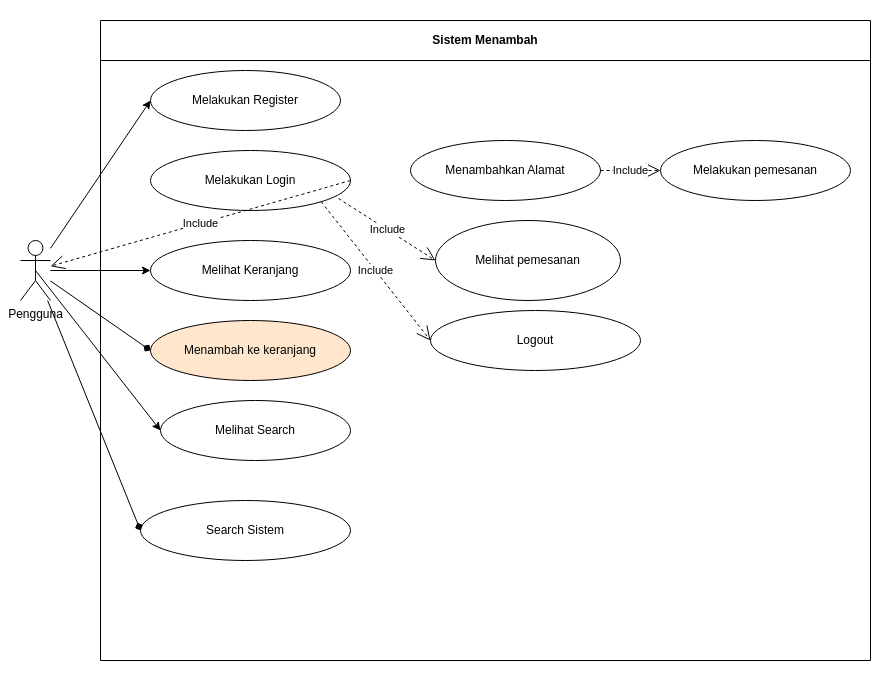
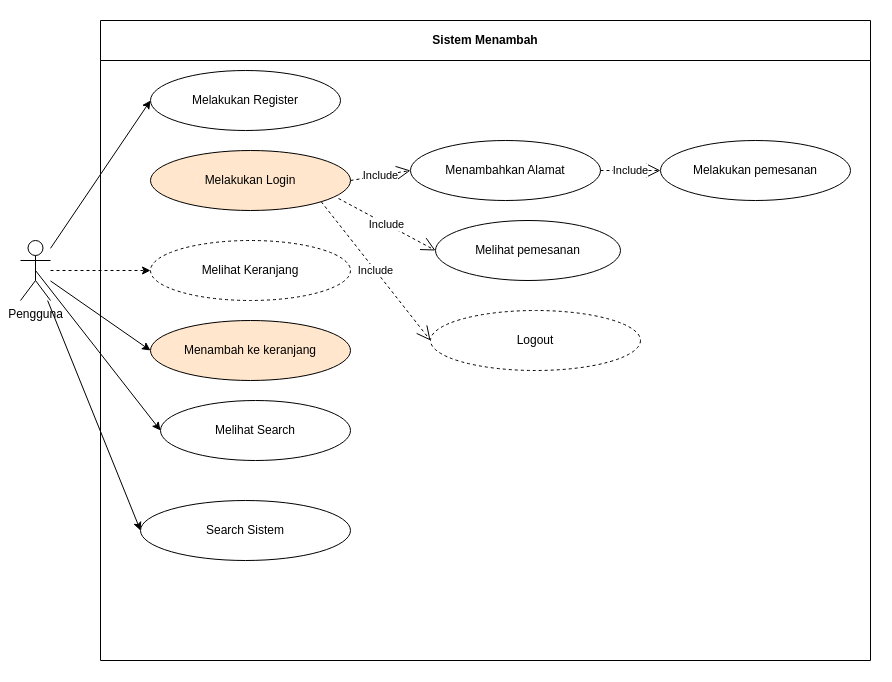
node "Melakukan Login": fillcolor #ffffff -> #ffe6cc
edge "Melakukan Login" -> "Pengguna": now "Melakukan Login" -> "Menambahkan Alamat"
node "Melihat pemesanan": size 185x80 -> 185x60
edge "Pengguna" -> "Melihat Keranjang": style solid -> dashed
node "Melihat Keranjang": style solid -> dashed
node "Logout": style solid -> dashed
edge "Pengguna" -> "Menambah ke keranjang": arrowhead diamond -> classic
edge "Pengguna" -> "Search Sistem": arrowhead diamond -> classic
